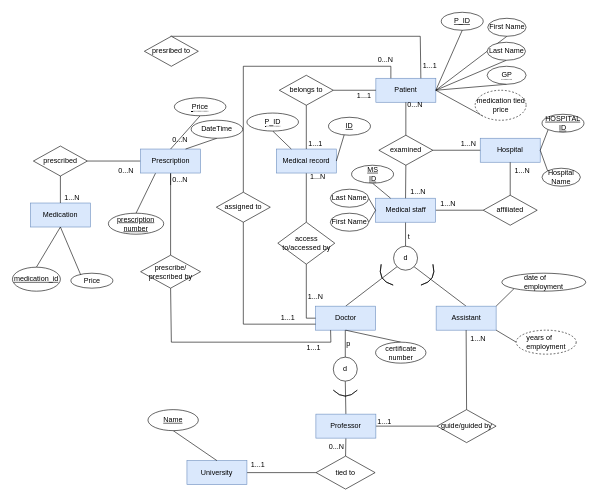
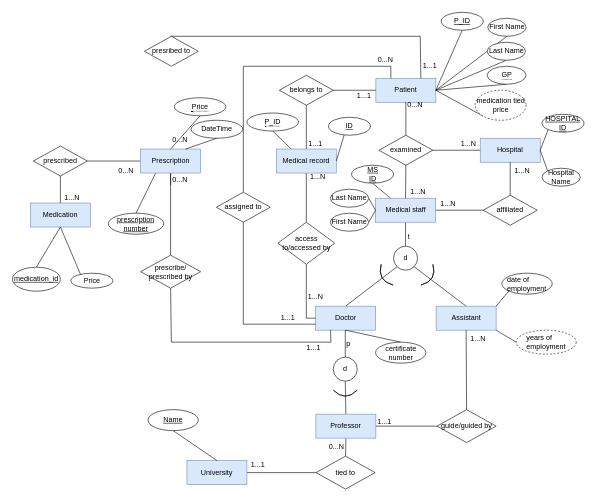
node "date of employment": size 84x18 -> 50x21
